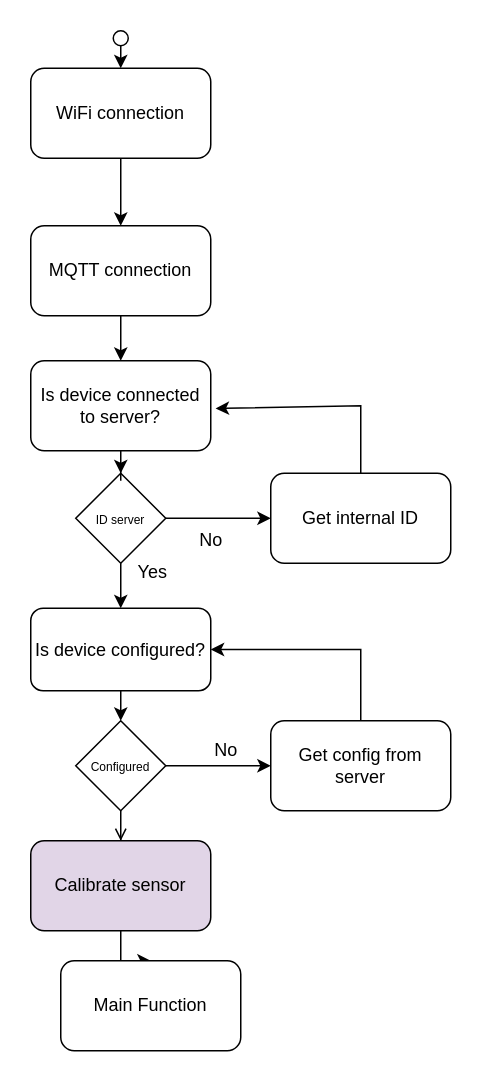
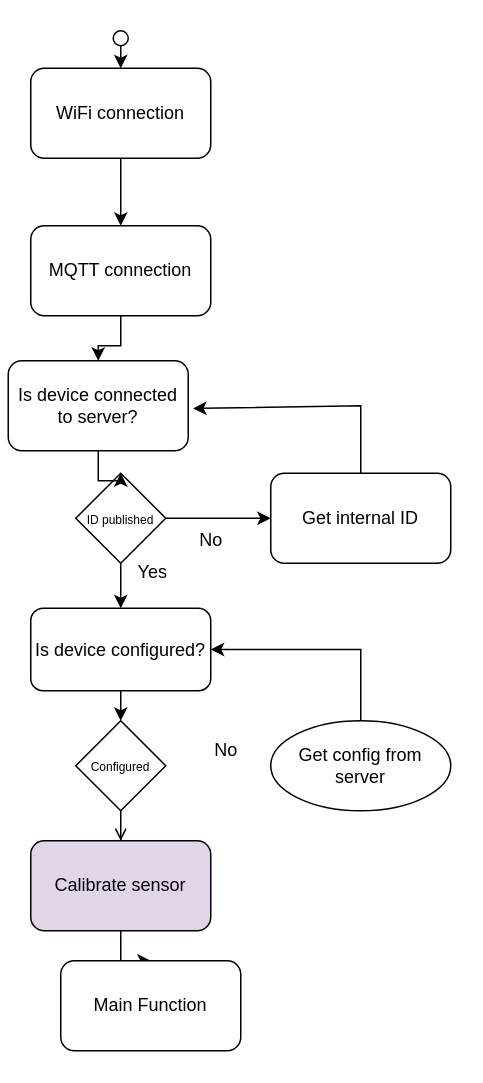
node "Is device connected to server?": moved (121, 406) -> (98, 406)
node "ID server": label "ID server" -> "ID published"
edge "Configured" -> "Get config from server": removed
node "Get config from server": shape rounded rectangle -> ellipse
